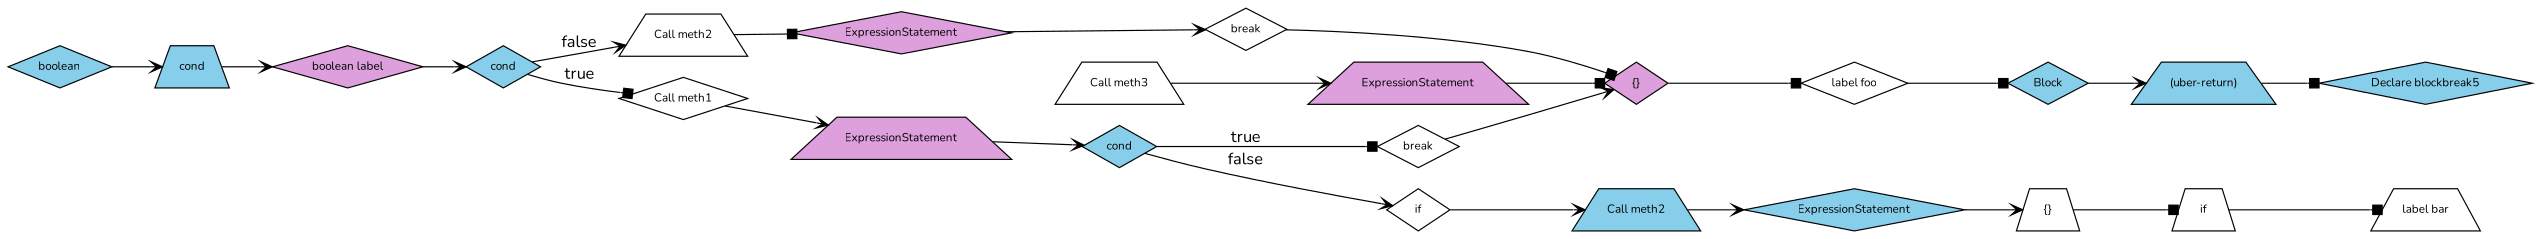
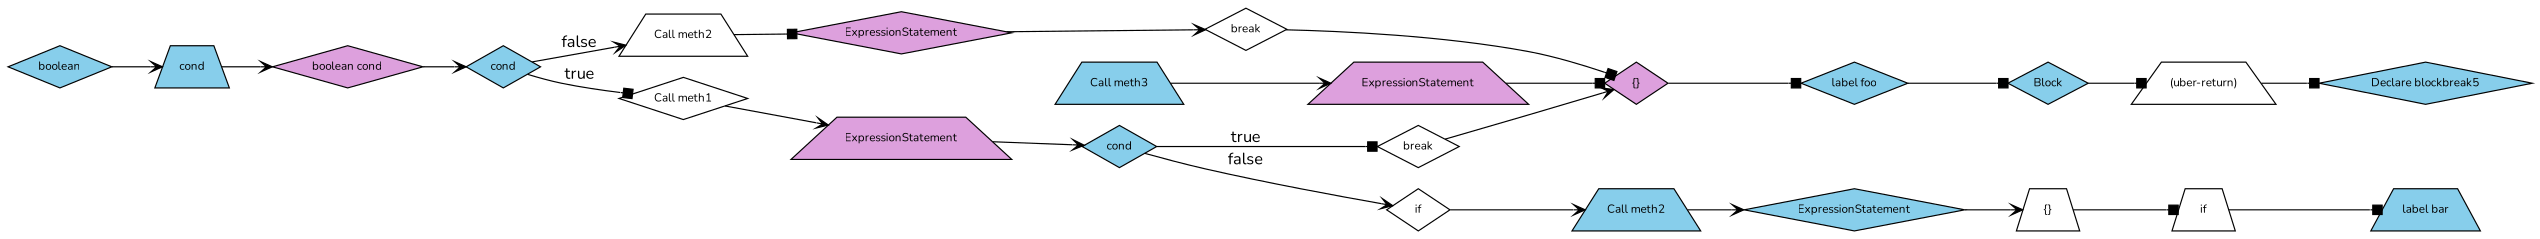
node "boolean label": label "boolean label" -> "boolean cond"
node "Call meth3": fillcolor white -> skyblue
node "label foo": fillcolor white -> skyblue
edge "Block" -> "(uber-return)": arrowhead vee -> box
node "(uber-return)": fillcolor skyblue -> white
node "label bar": fillcolor white -> skyblue
